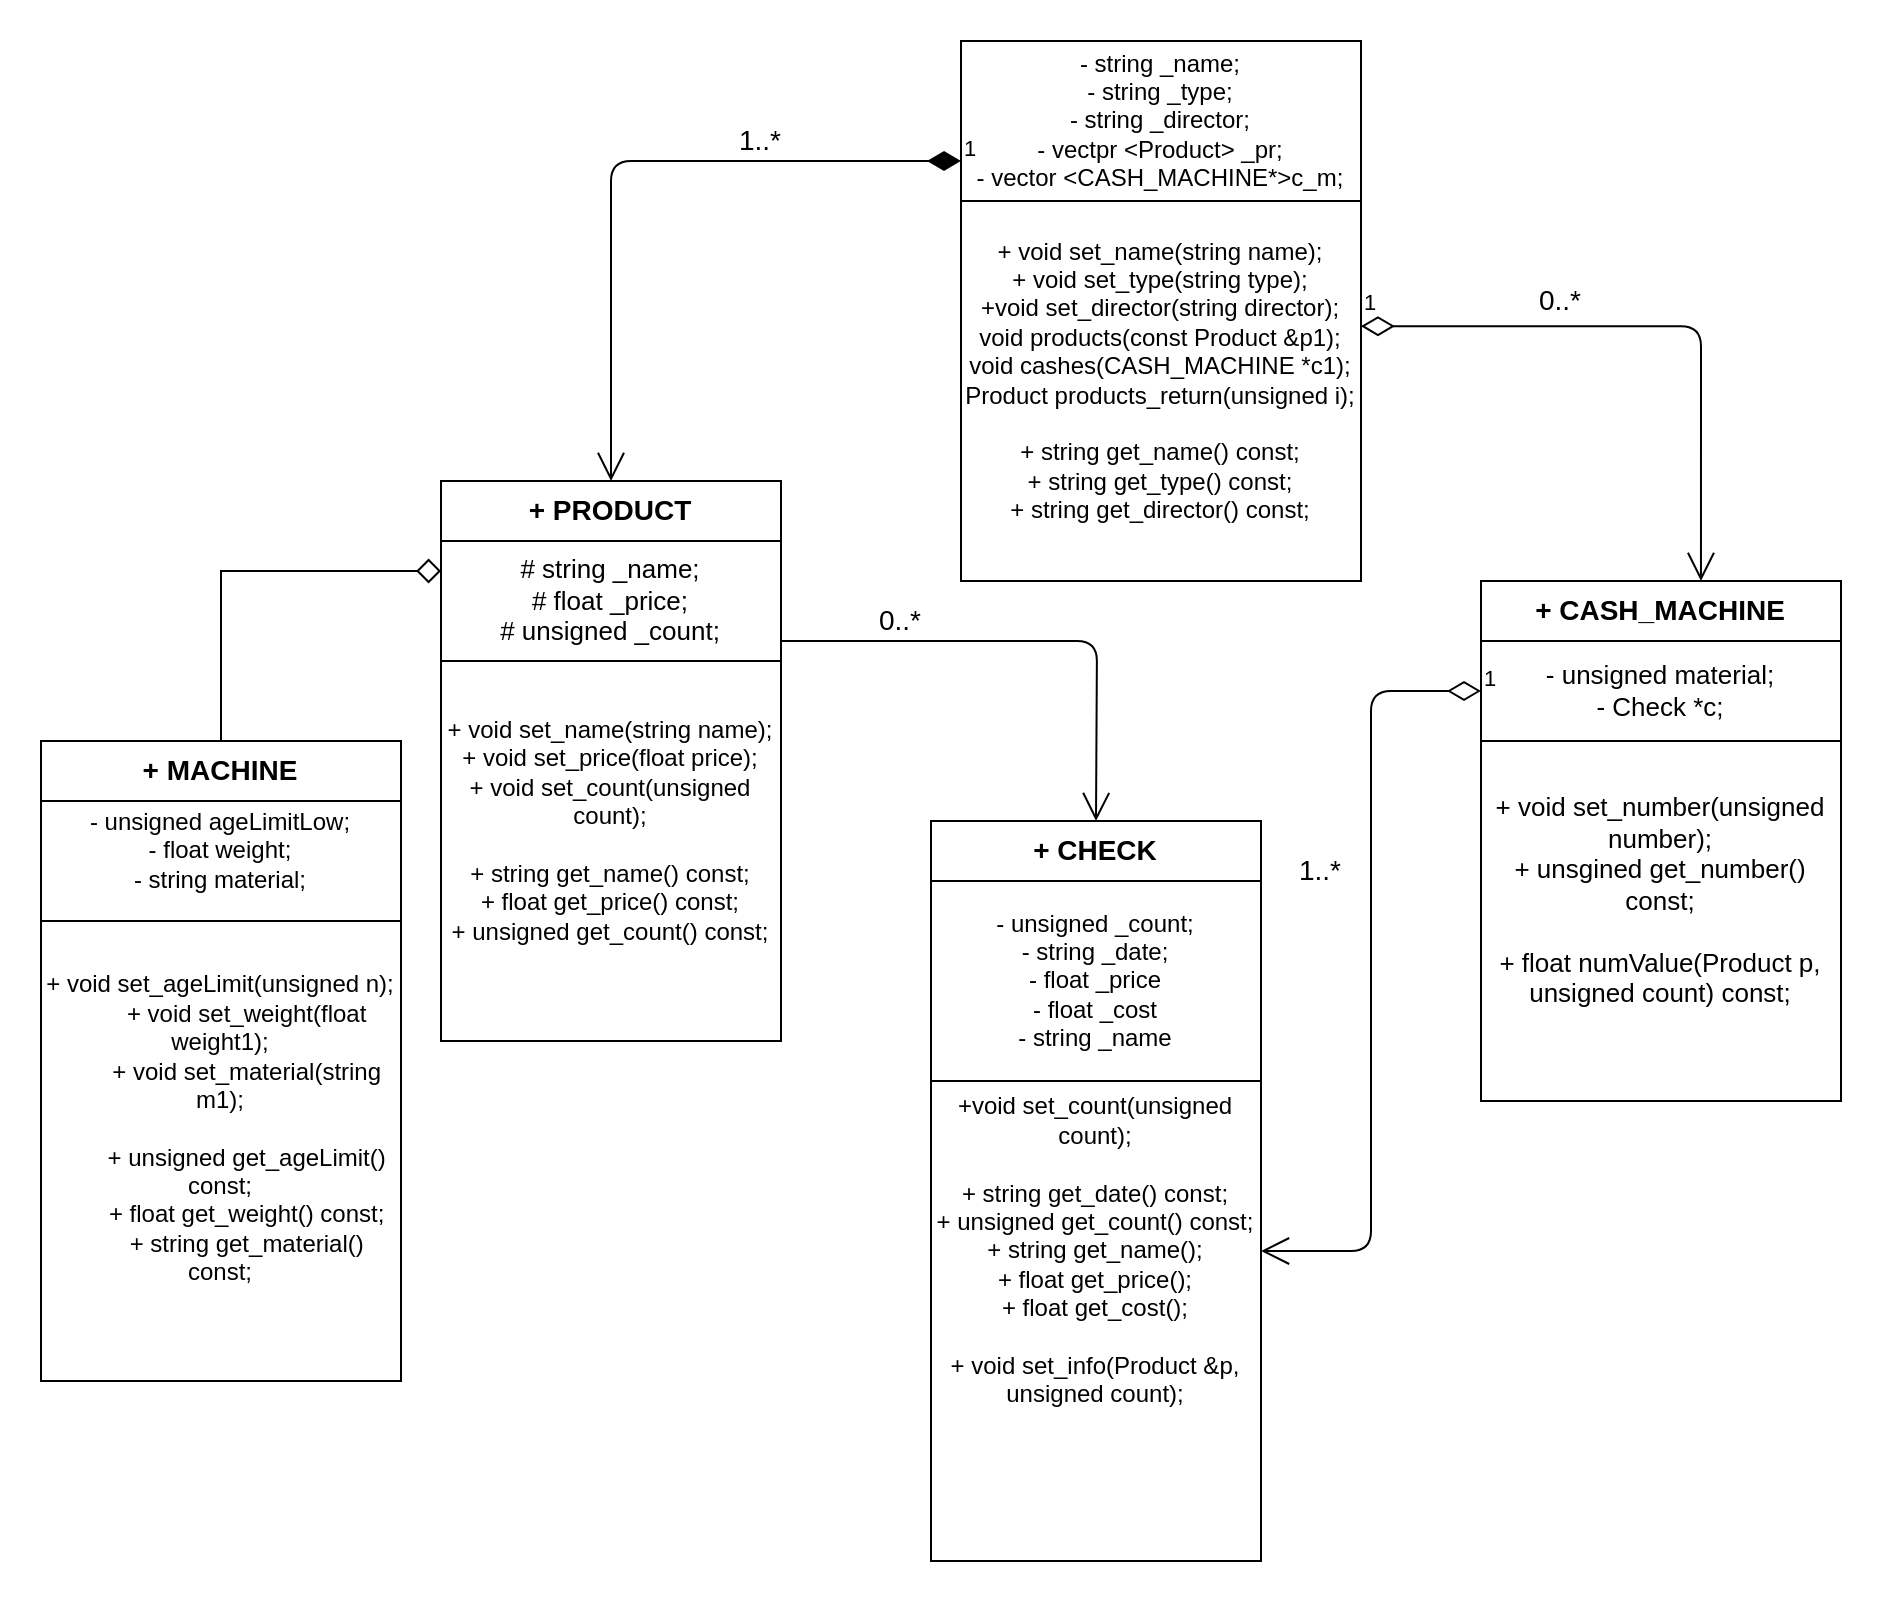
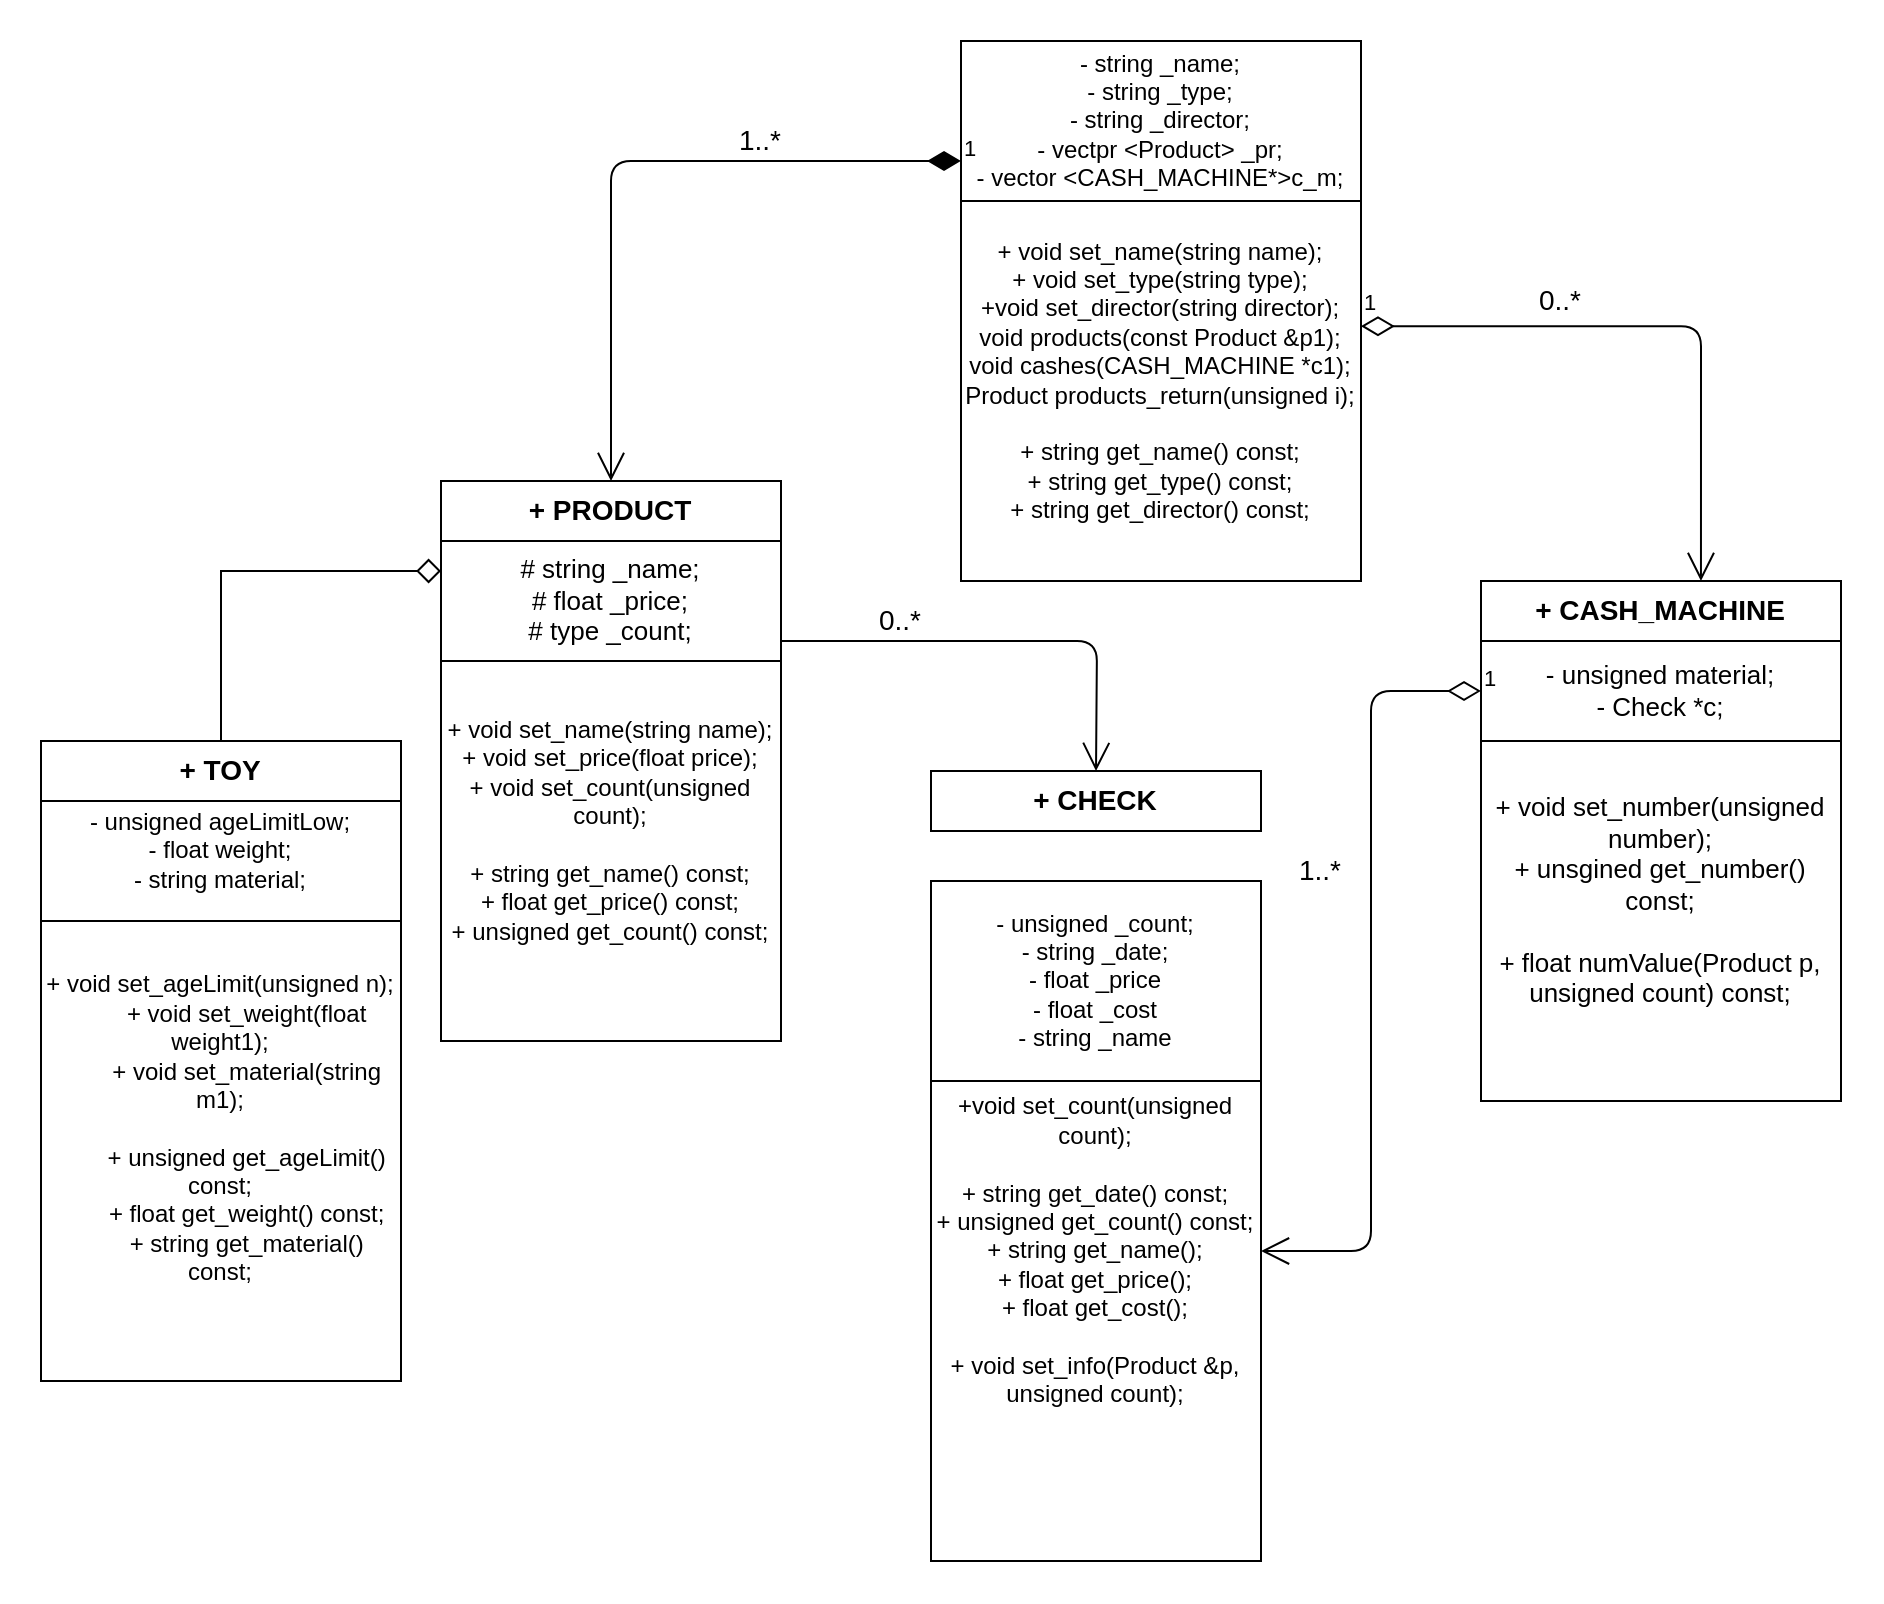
node "# string _name; # float _price; # unsigned _count;": label "# string _name; # float _price; # unsigned _count;" -> "# string _name; # float _price; # type _count;"
node "+ MACHINE": label "+ MACHINE" -> "+ TOY"
node "+ CHECK": moved (1096, 851) -> (1096, 801)
